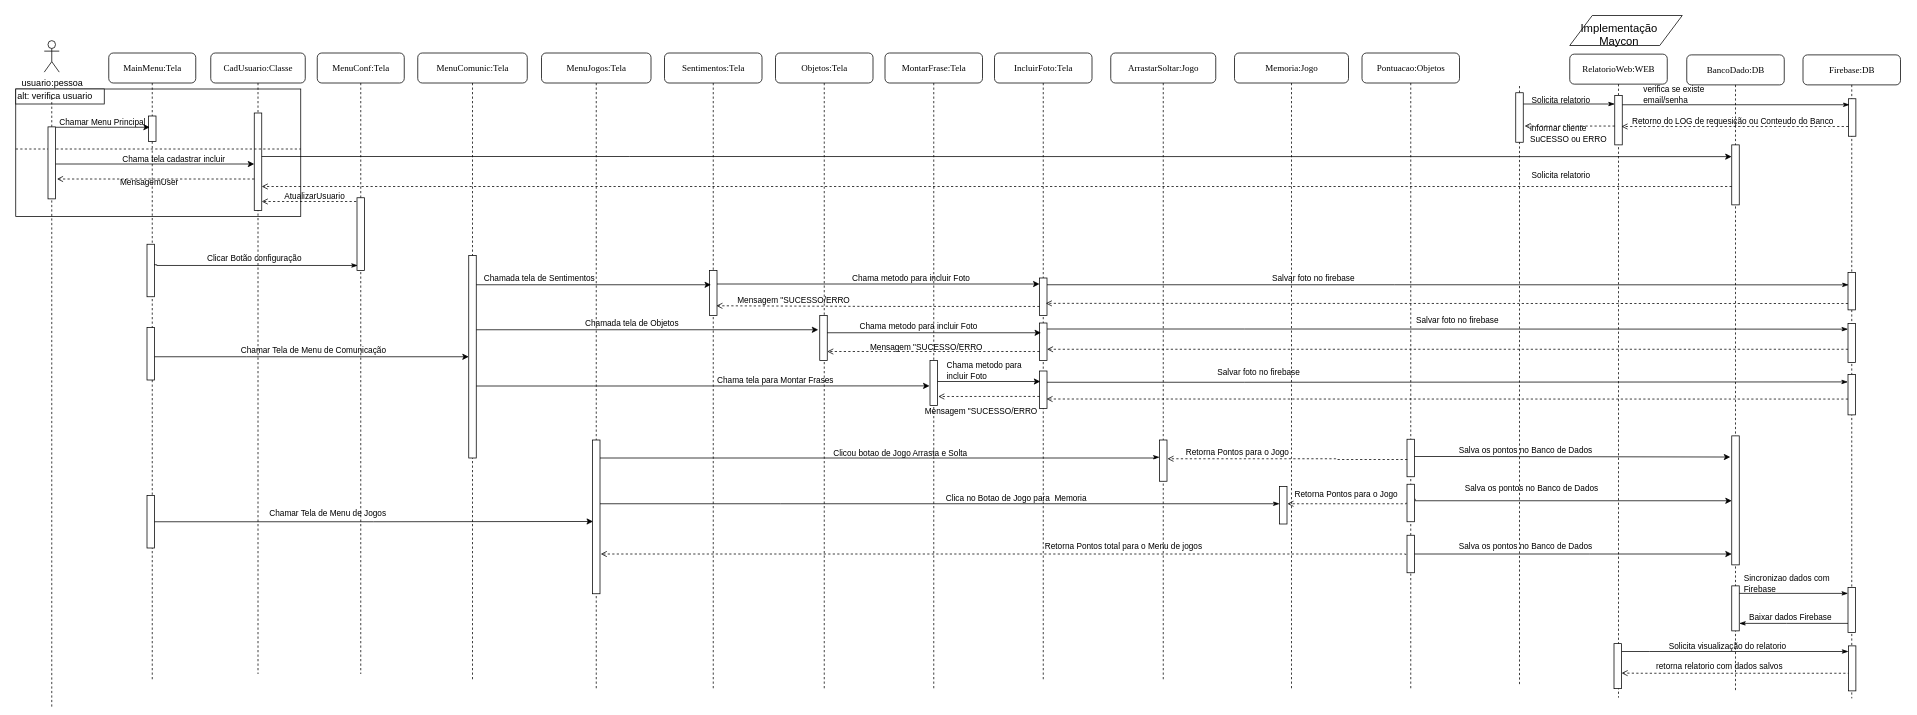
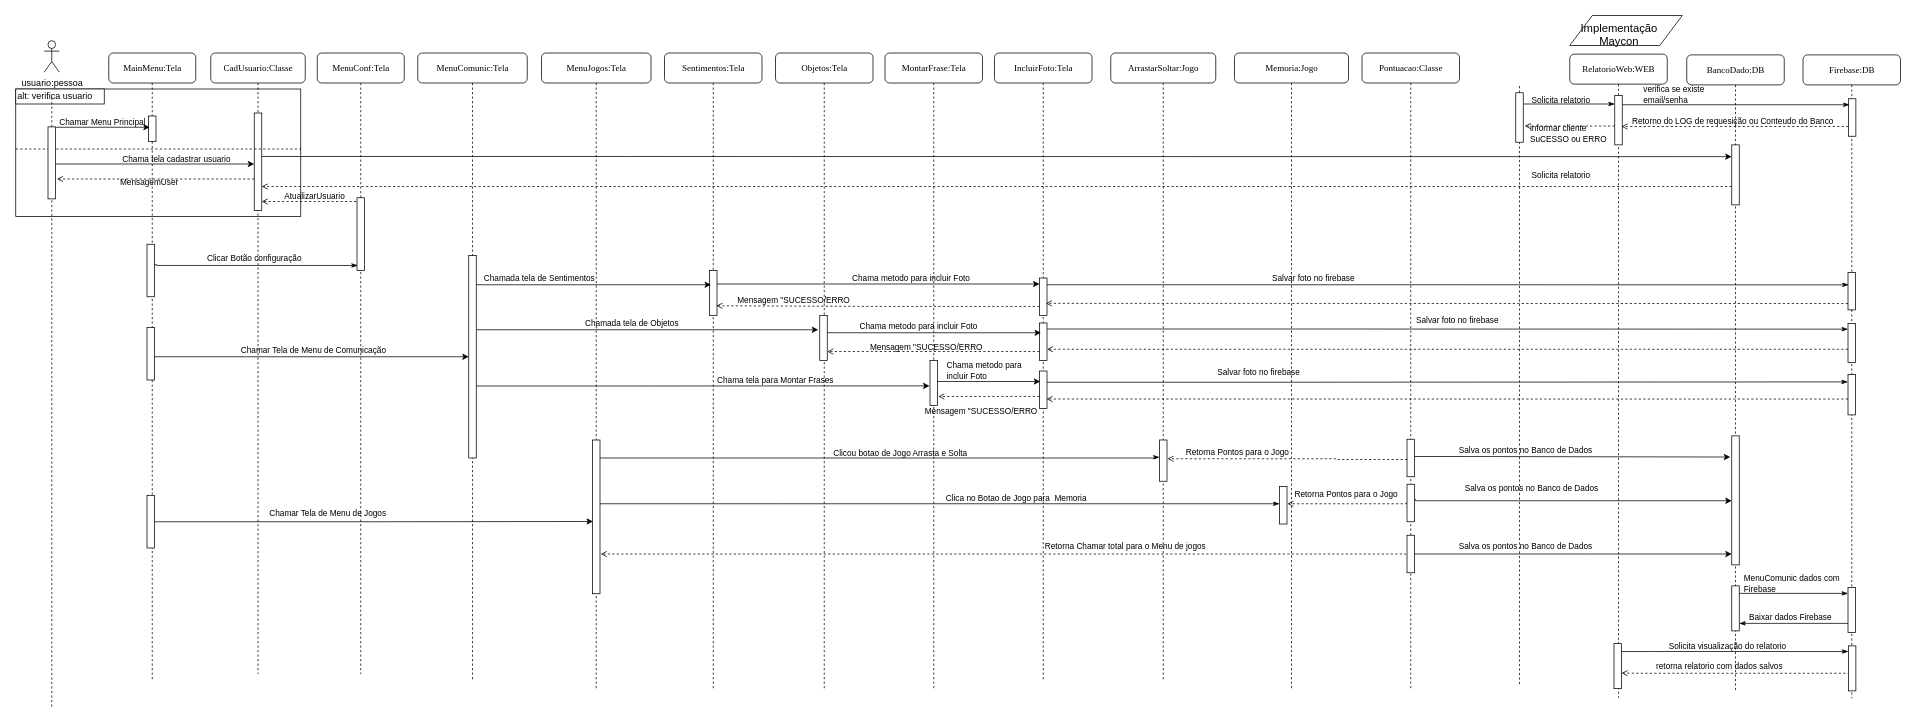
node "Pontuacao:Objetos": label "Pontuacao:Objetos" -> "Pontuacao:Classe"
node "Chama tela cadastrar incluir": label "Chama tela cadastrar incluir" -> "Chama tela cadastrar usuario"
node "Retorna Pontos total para o Menu de jogos": label "Retorna Pontos total para o Menu de jogos" -> "Retorna Chamar total para o Menu de jogos"
node "Sincronizao dados com Firebase": label "Sincronizao dados com Firebase" -> "MenuComunic dados com Firebase"
